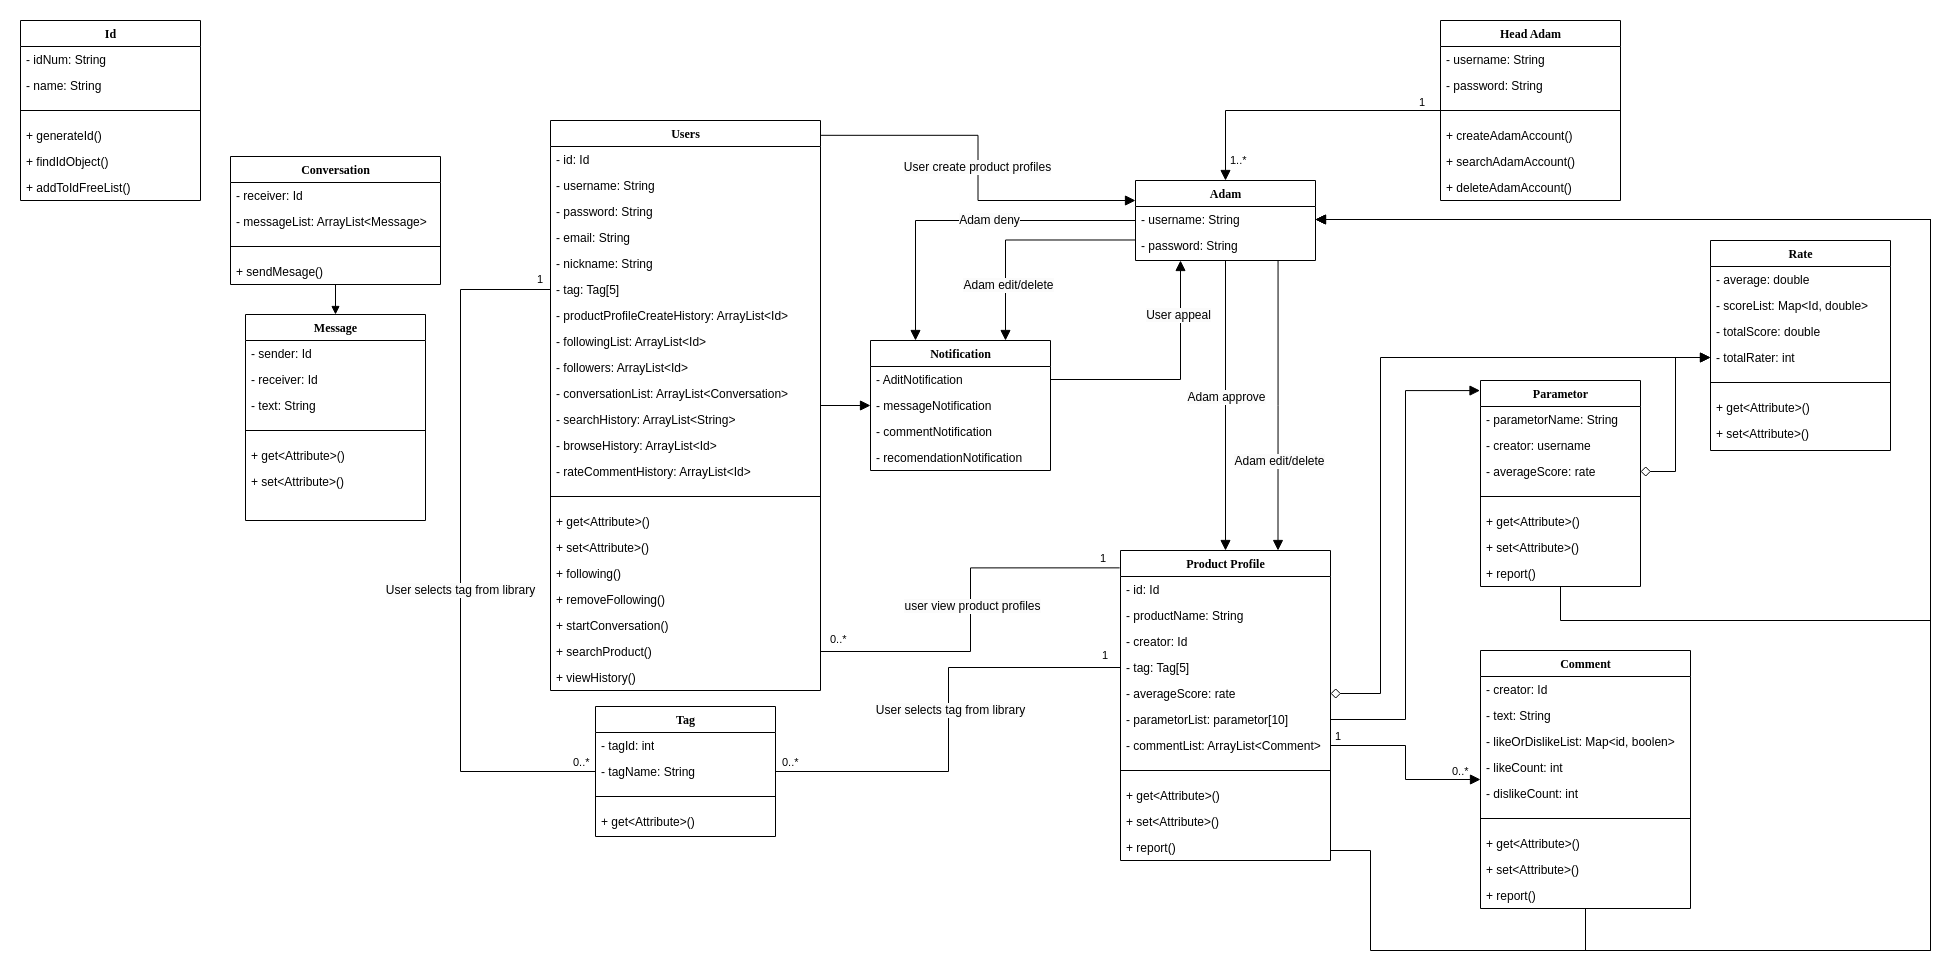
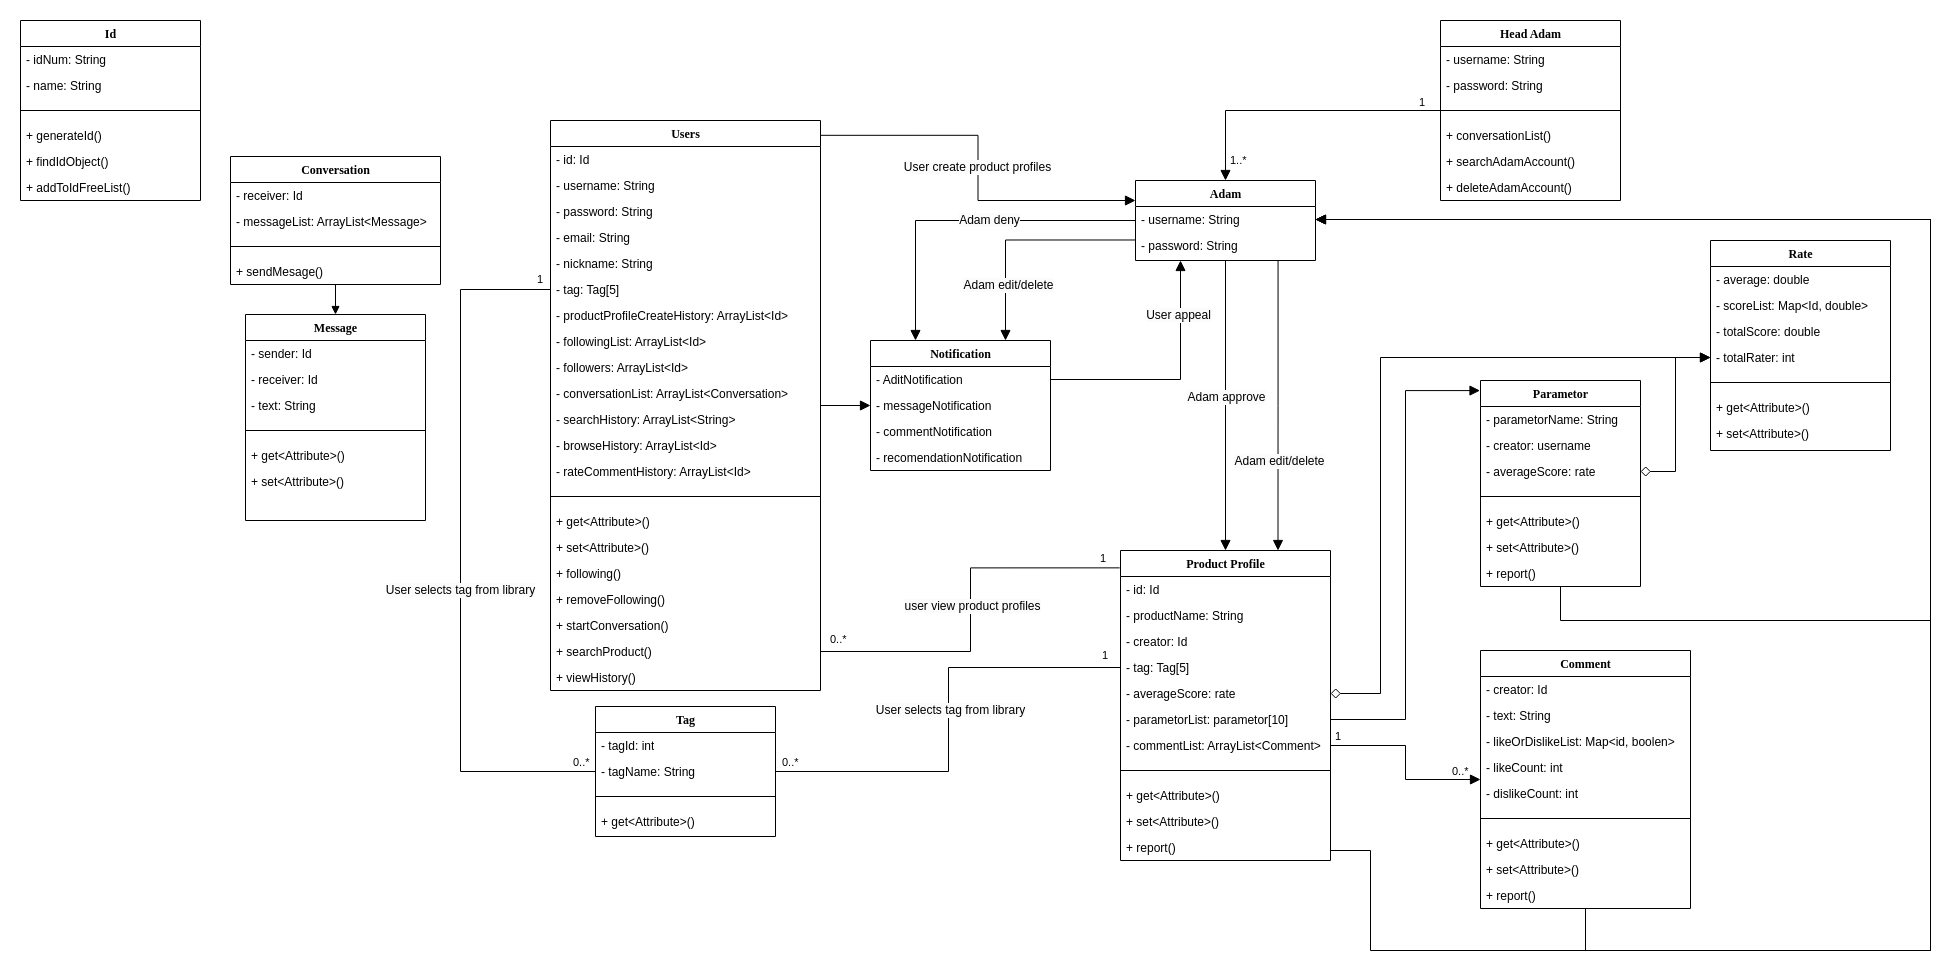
node "+ createAdamAccount()": label "+ createAdamAccount()" -> "+ conversationList()"
